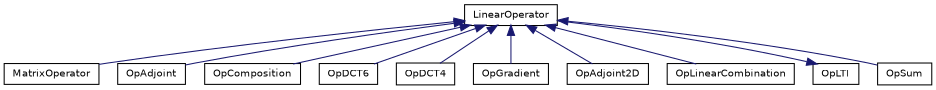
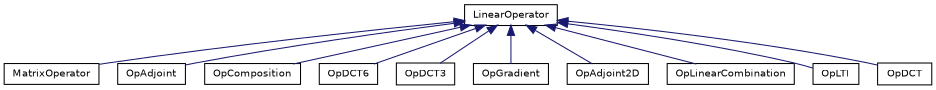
edge "LinearOperator" -> "OpLTI": reversed
node "OpDCT4": label "OpDCT4" -> "OpDCT3"
node "OpSum": label "OpSum" -> "OpDCT"
